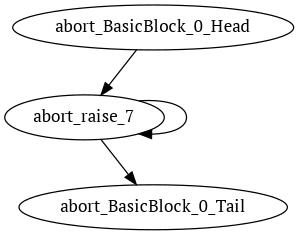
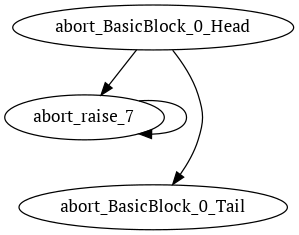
edge "abort_raise_7" -> "abort_BasicBlock_0_Tail": now "abort_BasicBlock_0_Head" -> "abort_BasicBlock_0_Tail"
